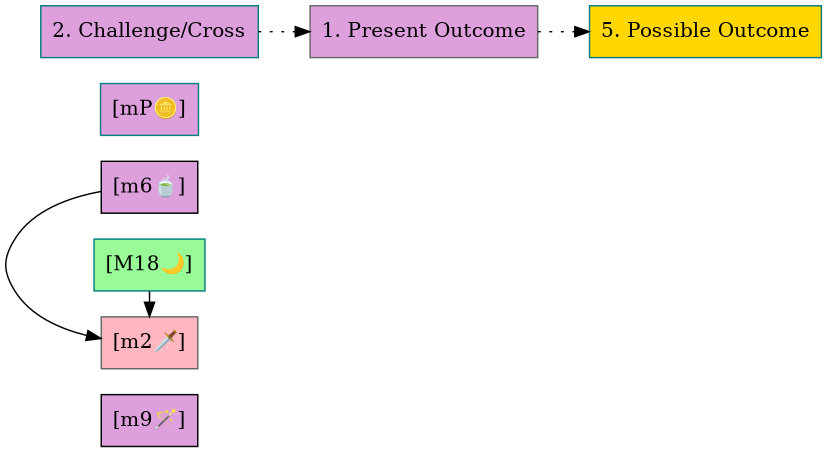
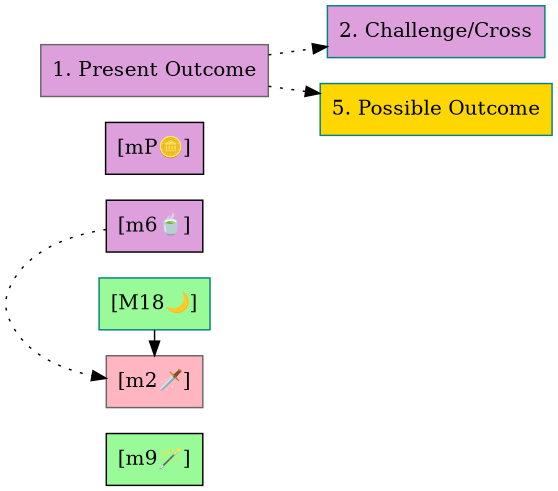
edge "2. Challenge/Cross" -> "1. Present Outcome": reversed
node "[mP🪙]": color teal -> black
edge "[m6🍵]" -> "[m2🗡️]": style solid -> dotted
node "[m9🪄]": fillcolor plum -> palegreen
